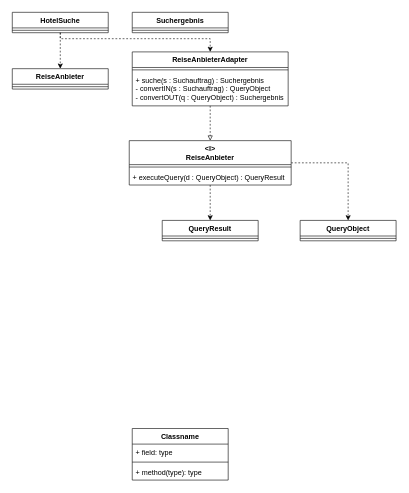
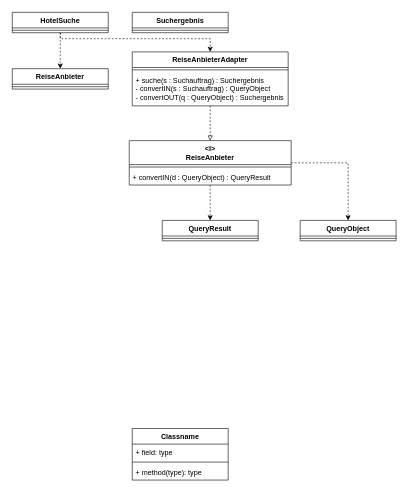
node "+ executeQuery(d : QueryObject) : QueryResult": label "+ executeQuery(d : QueryObject) : QueryResult" -> "+ convertIN(d : QueryObject) : QueryResult"
